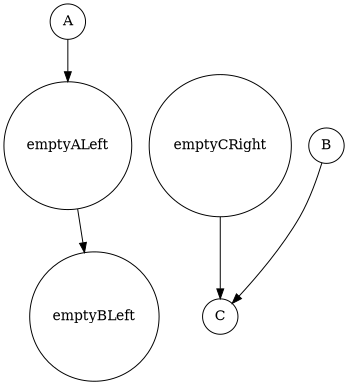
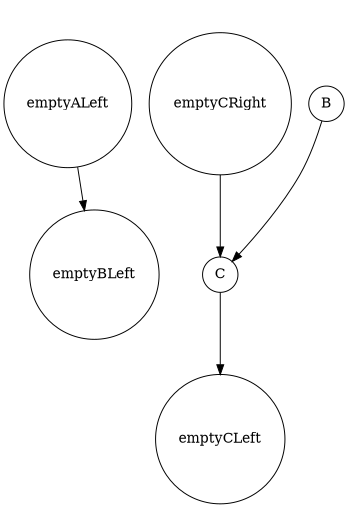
node "A": removed
node "emptyCLeft": added
